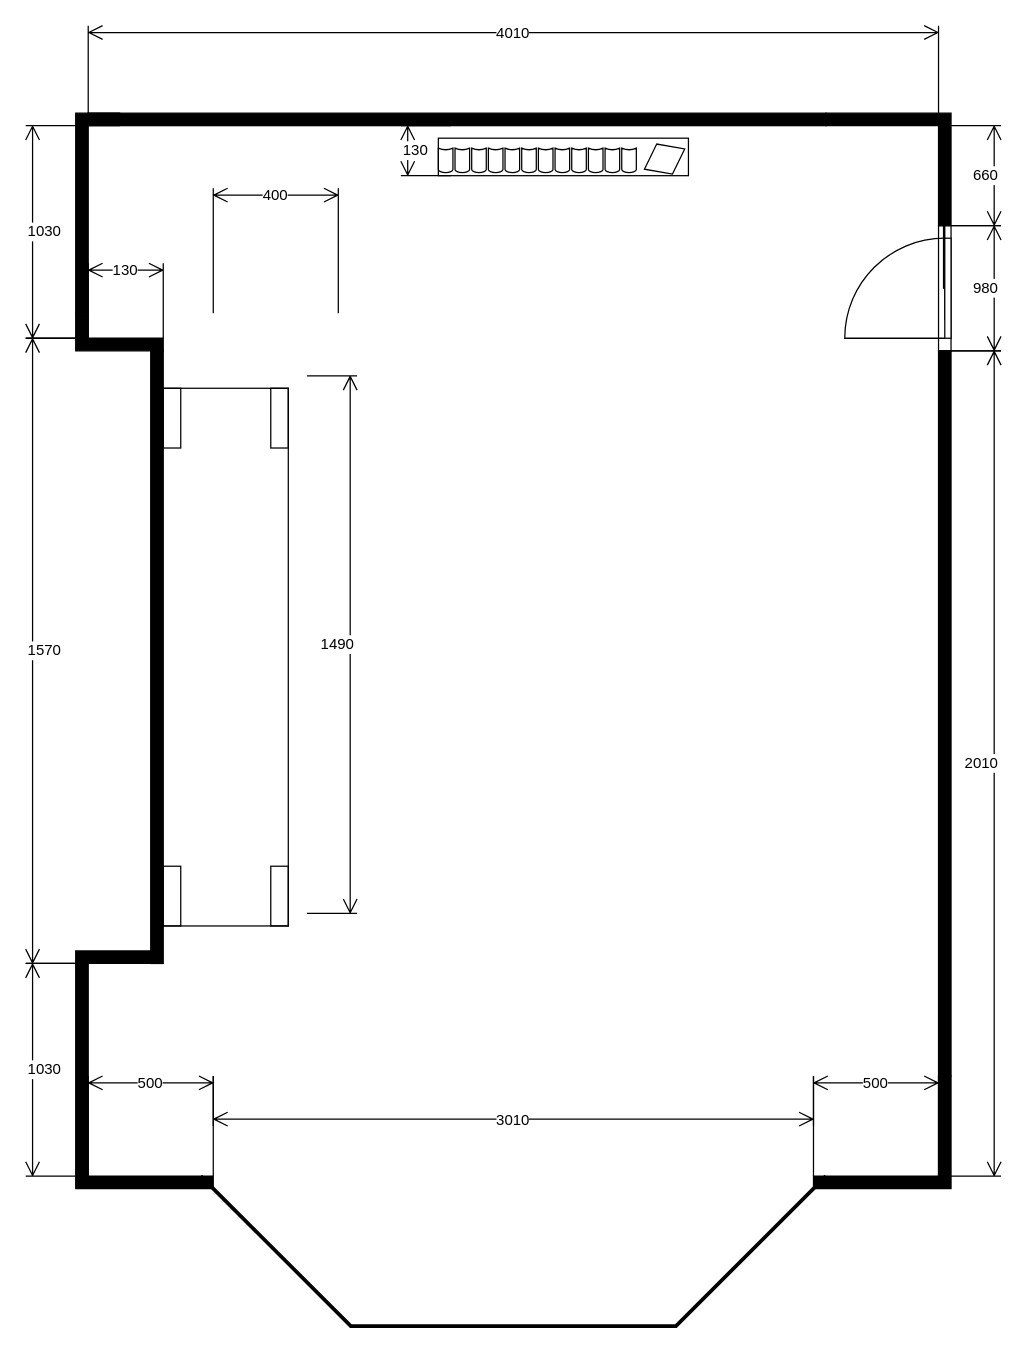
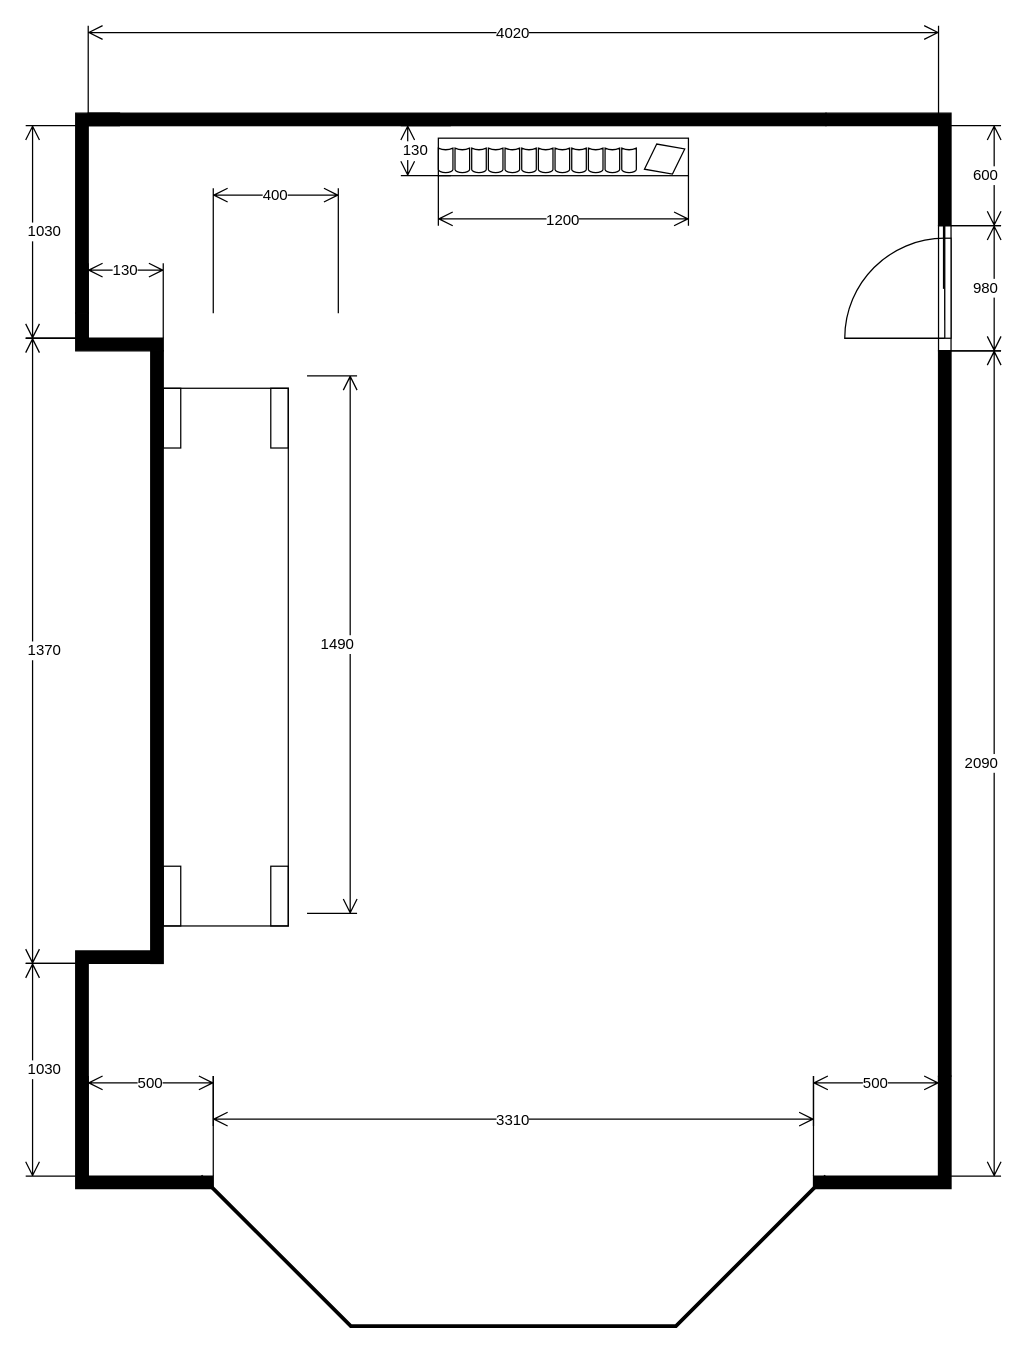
node "4010": label "4010" -> "4020"
node "660": label "660" -> "600"
node "1200": added
node "1570": label "1570" -> "1370"
node "2010": label "2010" -> "2090"
node "3010": label "3010" -> "3310"
